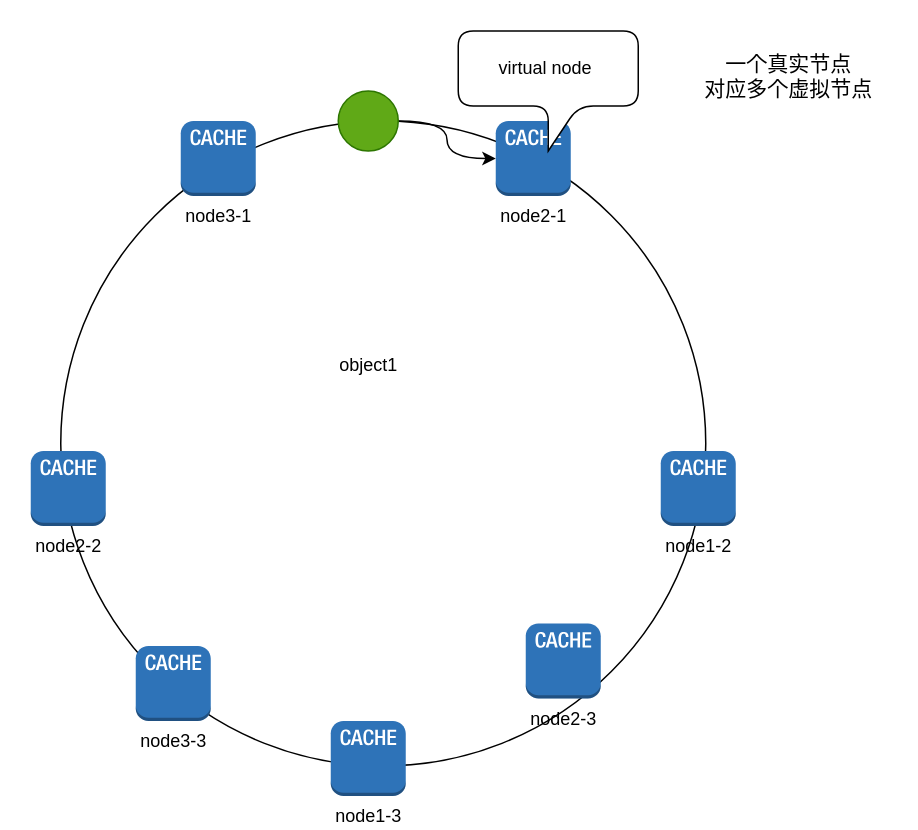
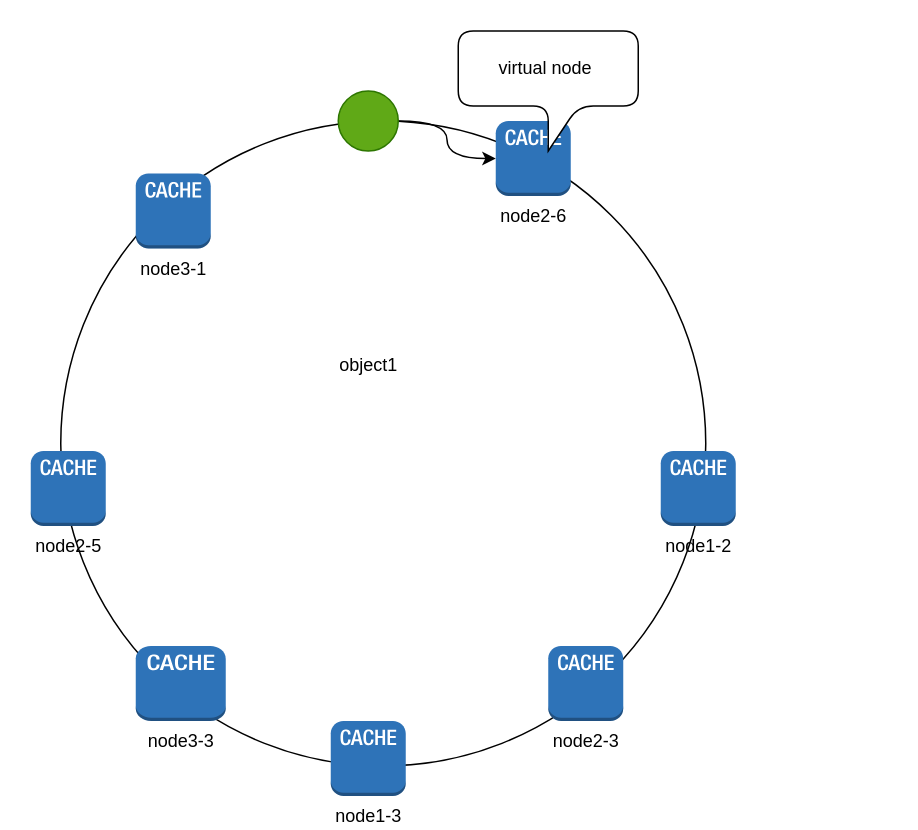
node "一个真实节点 对应多个虚拟节点": removed
node "node3-1": moved (218, 158) -> (173, 211)
node "node2-1": label "node2-1" -> "node2-6"
node "node2-2": label "node2-2" -> "node2-5"
node "node2-3": moved (563, 661) -> (586, 683)
node "node3-3": size 75x75 -> 90x75
